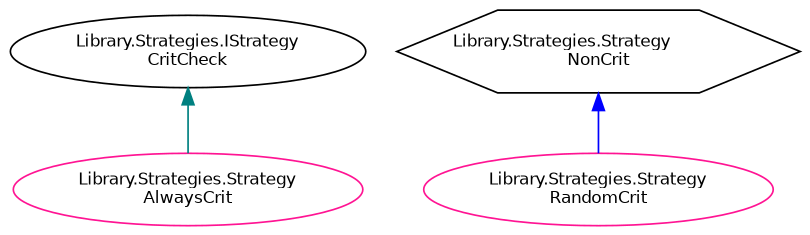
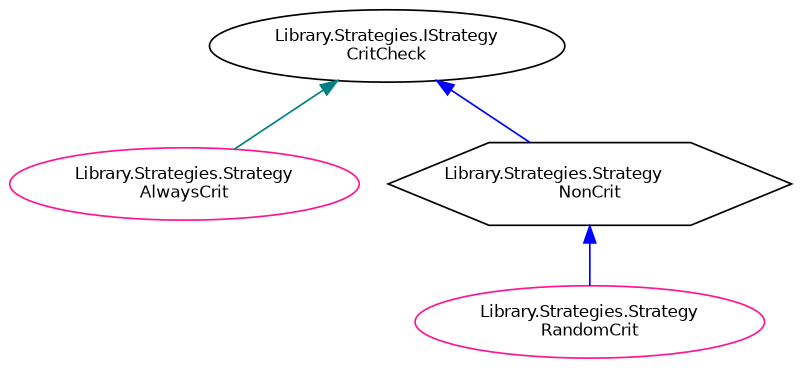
edge "Library.Strategies.Strategy NonCrit" -> "Library.Strategies.IStrategy CritCheck": added
